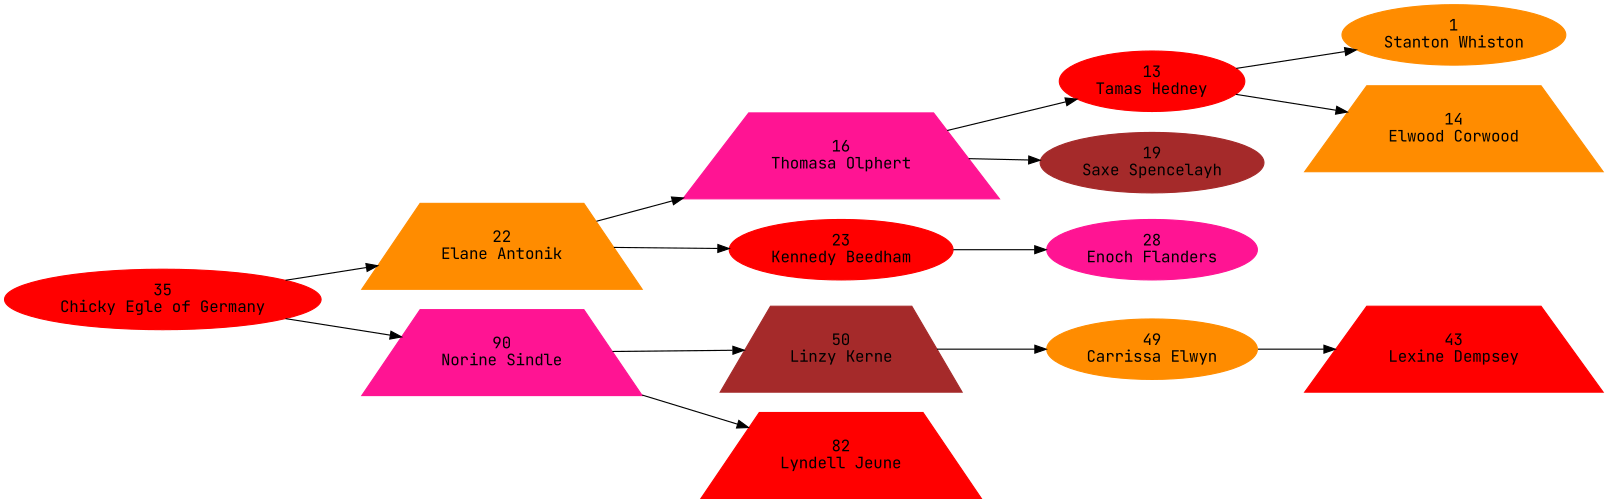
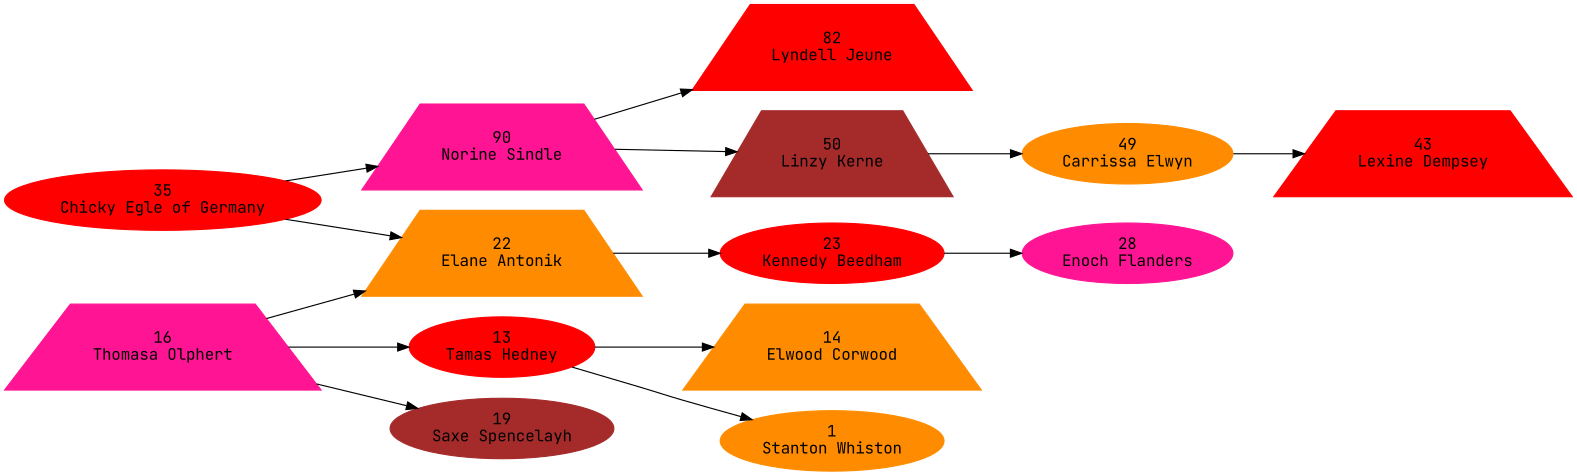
edge "22 Elane Antonik" -> "16 Thomasa Olphert": reversed
